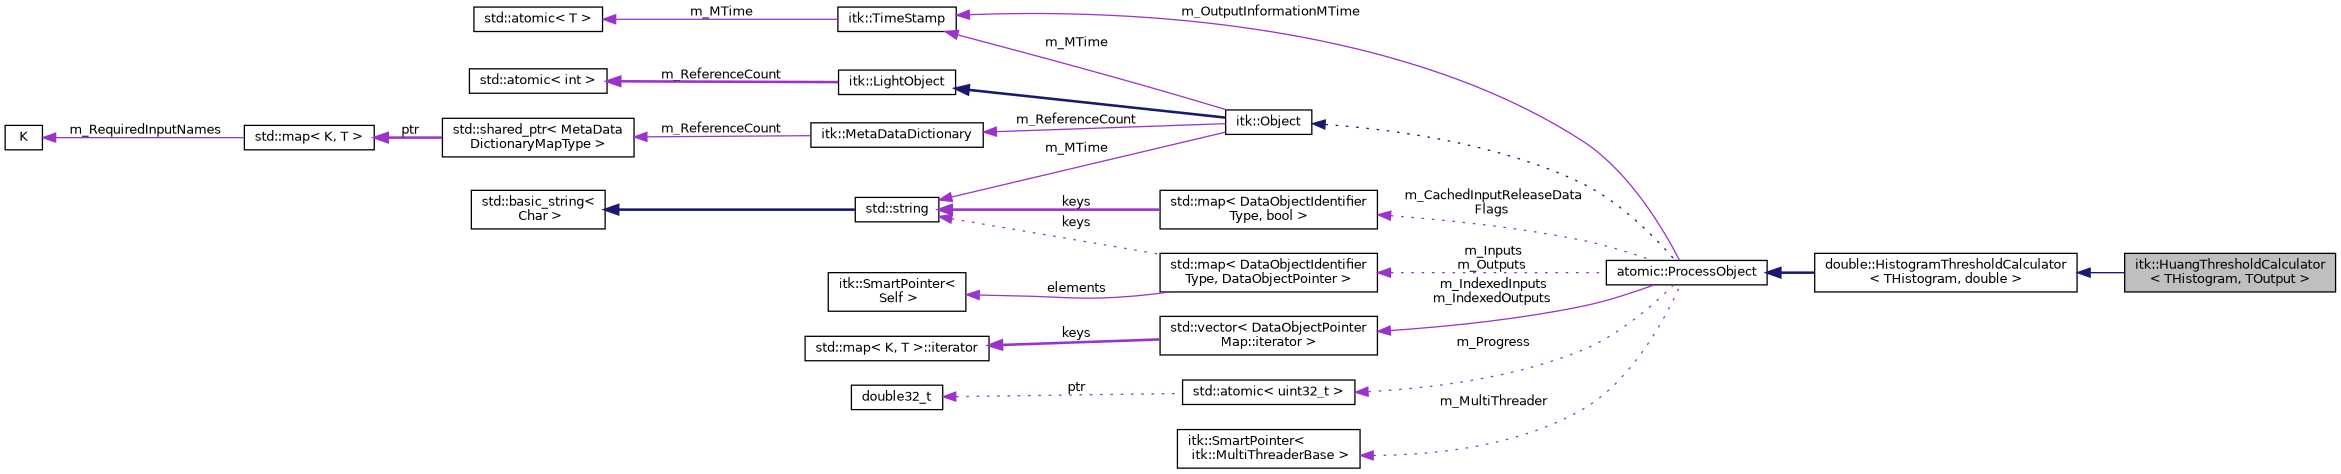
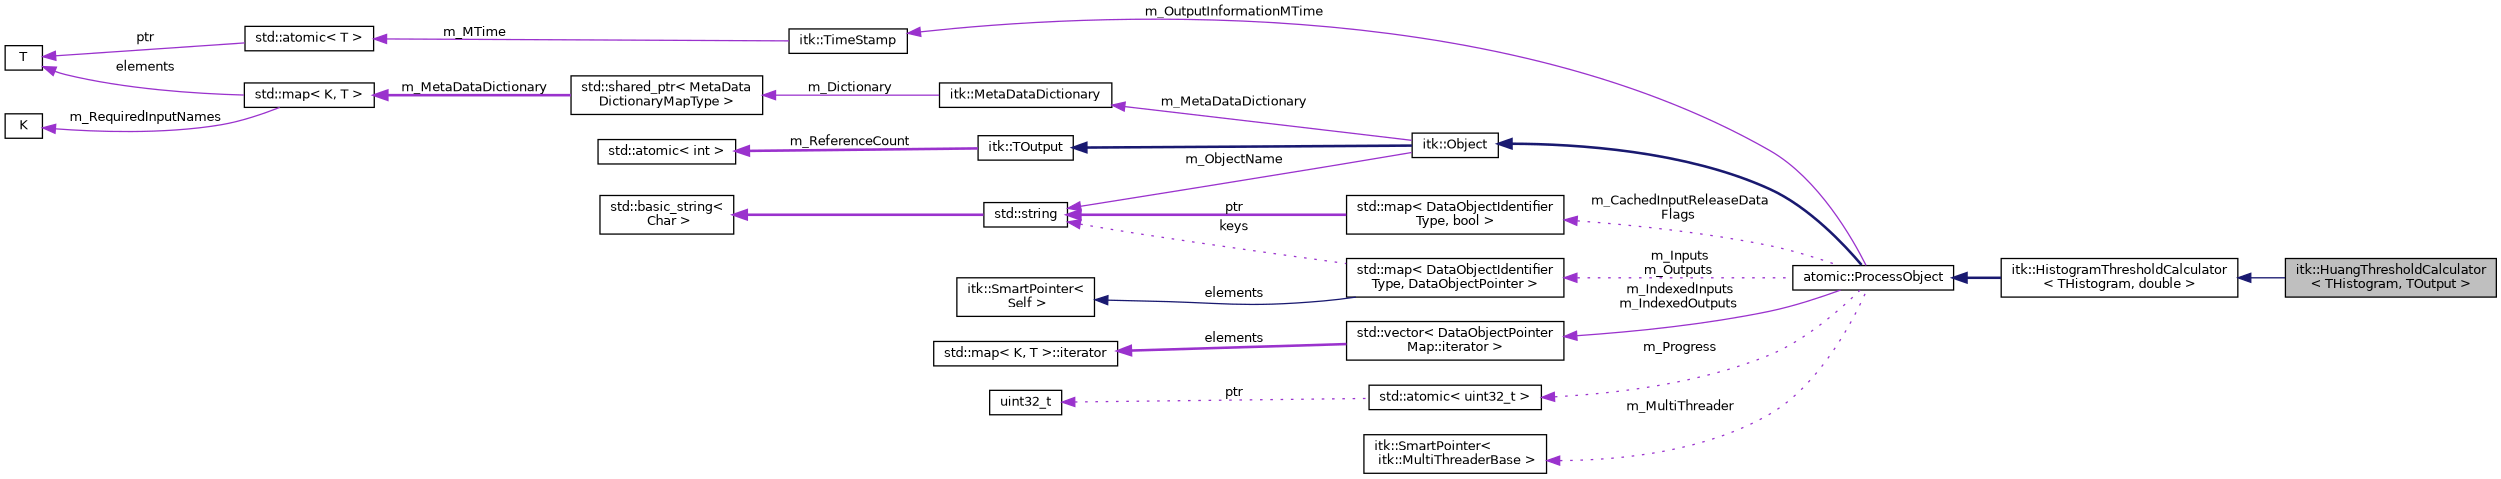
node "T": added
edge "itk::Object" -> "itk::TimeStamp": removed, label "m_MTime"
node "itk::LightObject": label "itk::LightObject" -> "itk::TOutput"
edge "itk::Object" -> "itk::MetaDataDictionary": label " m_ReferenceCount" -> " m_MetaDataDictionary"
edge "itk::MetaDataDictionary" -> "std::shared_ptr< MetaData DictionaryMapType >": label " m_ReferenceCount" -> " m_Dictionary"
edge "std::shared_ptr< MetaData DictionaryMapType >" -> "std::map< K, T >": label " ptr" -> " m_MetaDataDictionary"
edge "itk::Object" -> "std::string": label " m_MTime" -> " m_ObjectName"
edge "atomic::ProcessObject" -> "itk::Object": style dotted -> bold
edge "std::map< DataObjectIdentifier Type, bool >" -> "std::string": label " keys" -> " ptr"
edge "std::string" -> "std::basic_string< Char >": color midnightblue -> darkorchid3
node "double::HistogramThresholdCalculator < THistogram, double >": label "double::HistogramThresholdCalculator < THistogram, double >" -> "itk::HistogramThresholdCalculator < THistogram, double >"
edge "std::map< DataObjectIdentifier Type, DataObjectPointer >" -> "itk::SmartPointer< Self >": color darkorchid3 -> midnightblue
edge "std::vector< DataObjectPointer Map::iterator >" -> "std::map< K, T >::iterator": label " keys" -> " elements"
node "double32_t": label "double32_t" -> "uint32_t"
